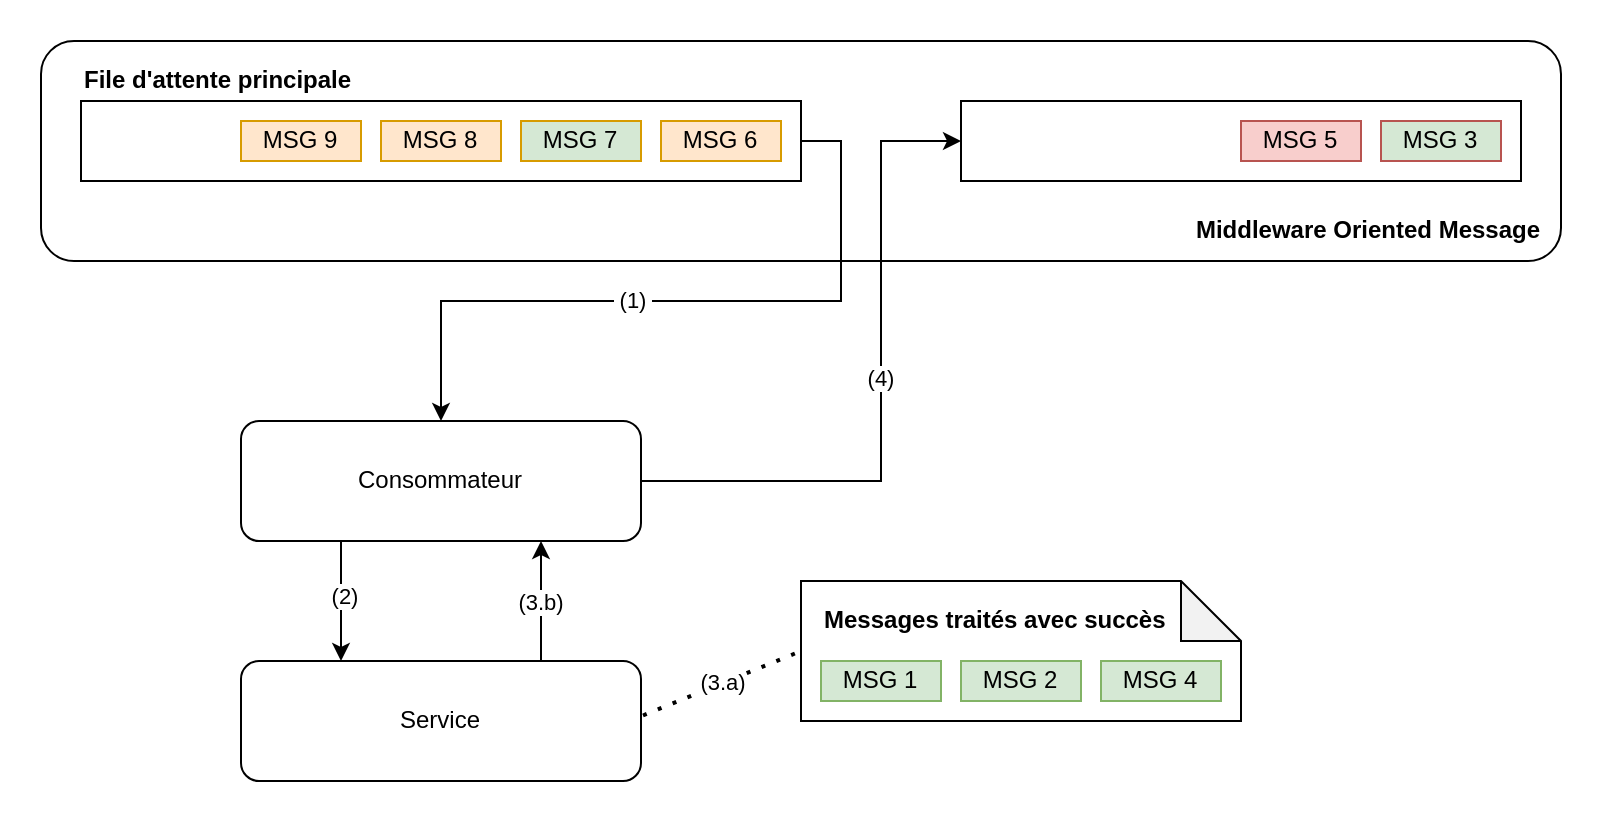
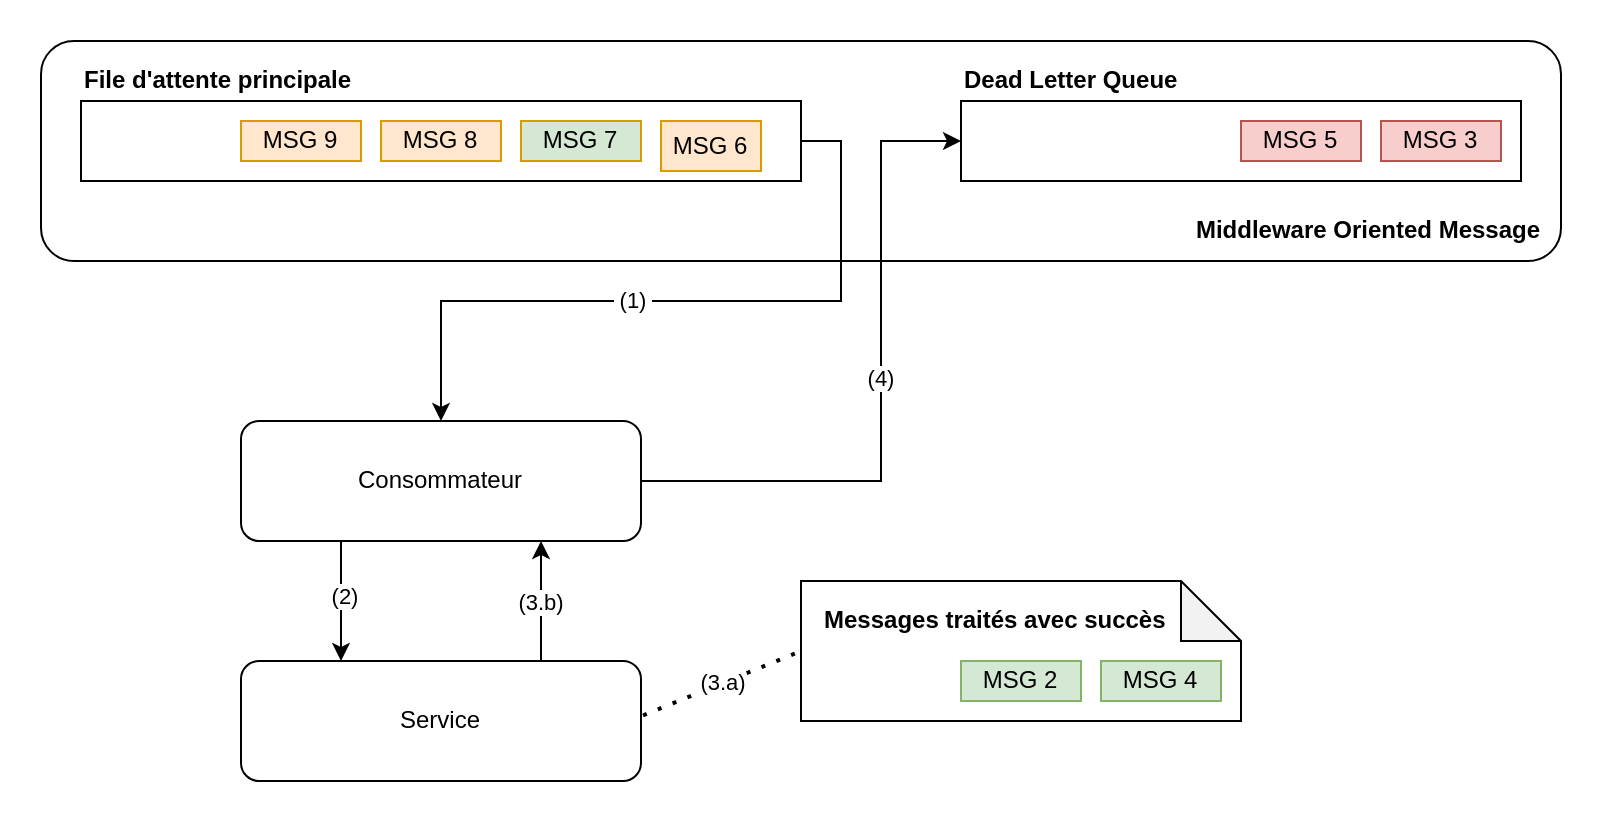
node "Dead Letter Queue": added
node "MSG 6": size 120x40 -> 100x50
node "MSG 3": fillcolor #d5e8d4 -> #f8cecc
node "MSG 1": removed
